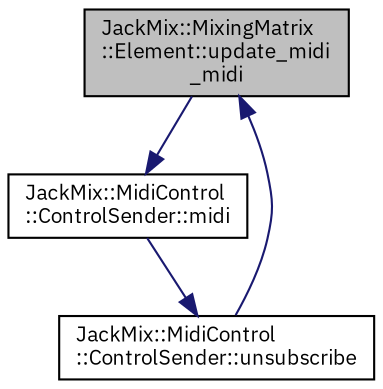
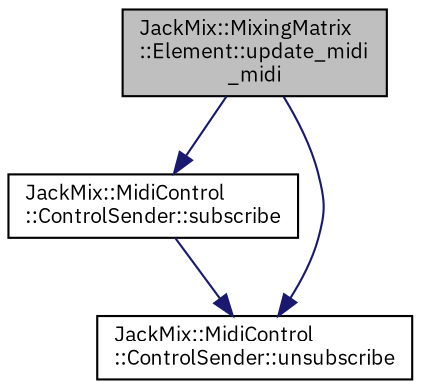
node "JackMix::MidiControl ::ControlSender::midi": label "JackMix::MidiControl ::ControlSender::midi" -> "JackMix::MidiControl ::ControlSender::subscribe"
edge "JackMix::MidiControl ::ControlSender::unsubscribe" -> "JackMix::MixingMatrix ::Element::update_midi _midi": reversed
